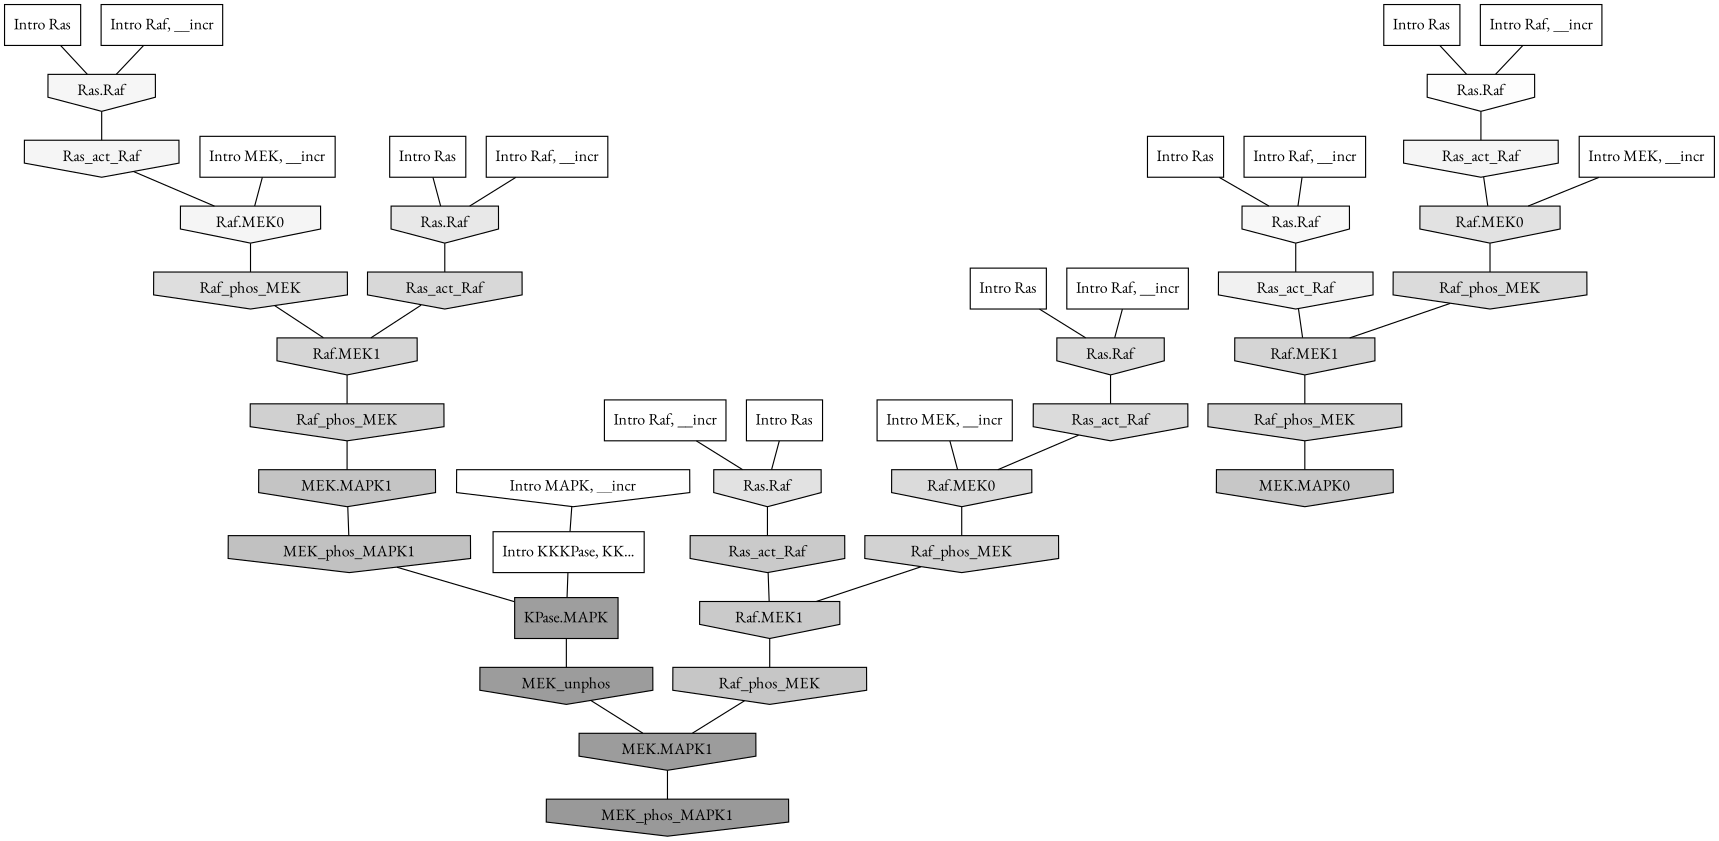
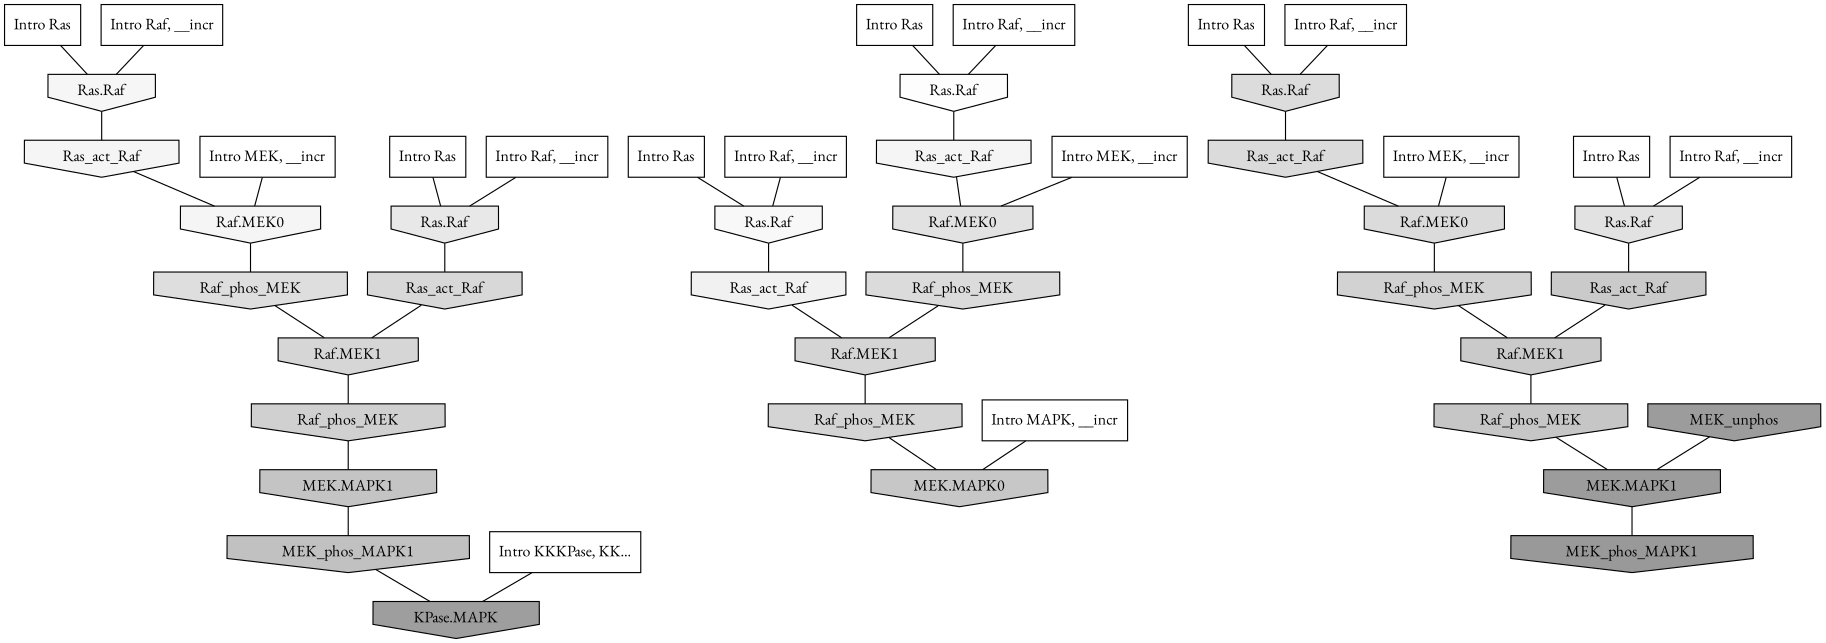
node "Intro MAPK, __incr": shape invhouse -> box
edge "Intro MAPK, __incr" -- "Intro KKKPase, KK...": now "Intro MAPK, __incr" -- "MEK.MAPK0"
node "KPase.MAPK": shape box -> invhouse
edge "KPase.MAPK" -- "MEK_unphos": removed
